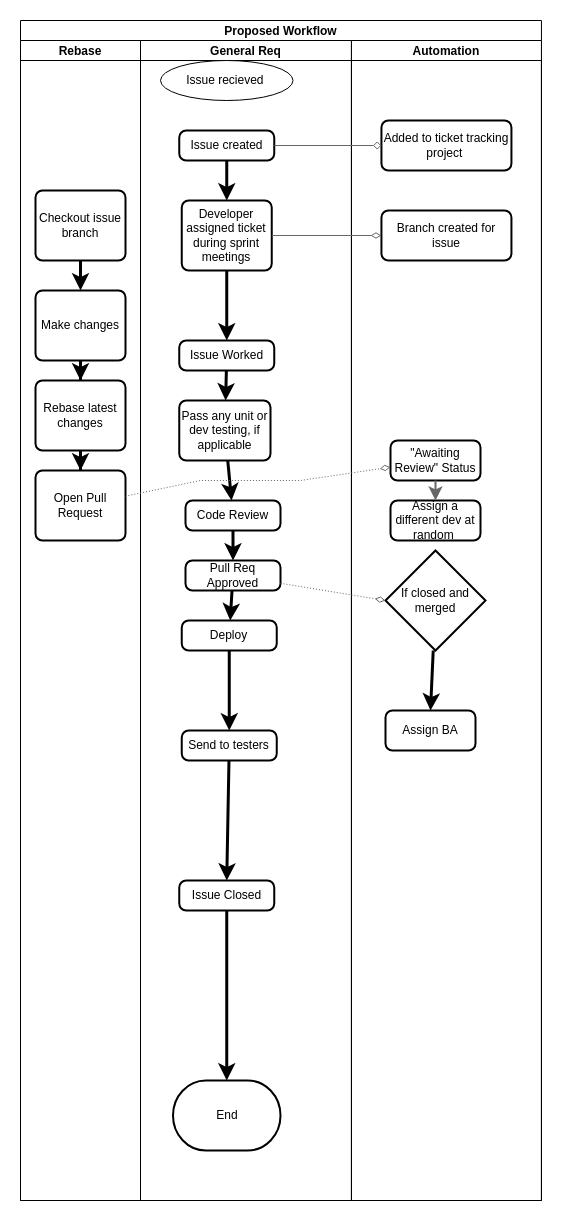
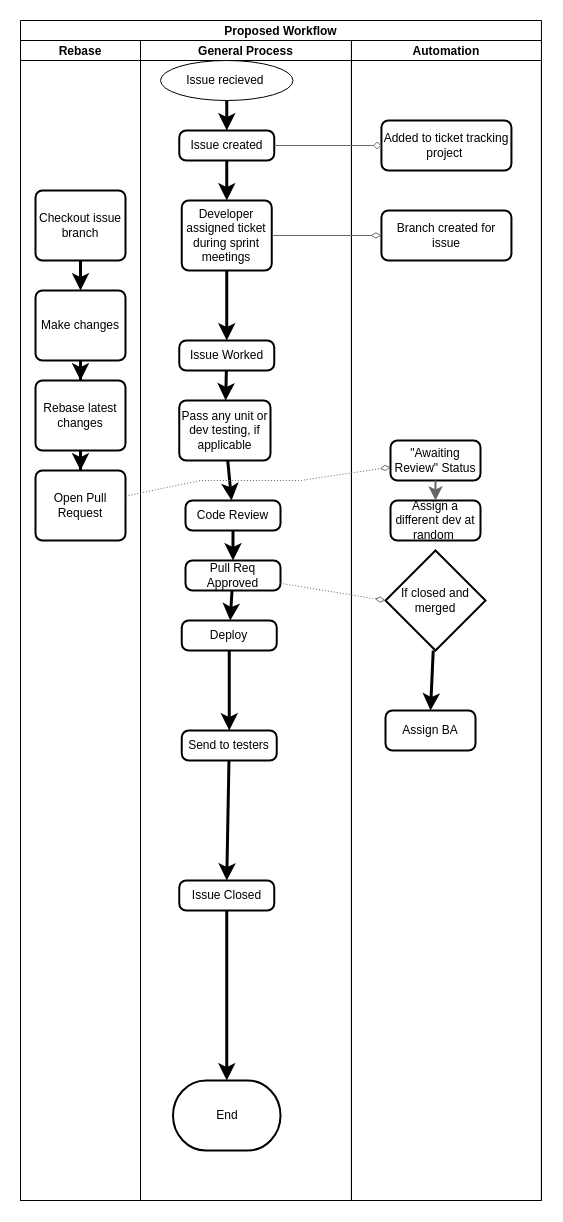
node "General Req": label "General Req" -> "General Process"
edge "Issue recieved" -> "Issue created": added
